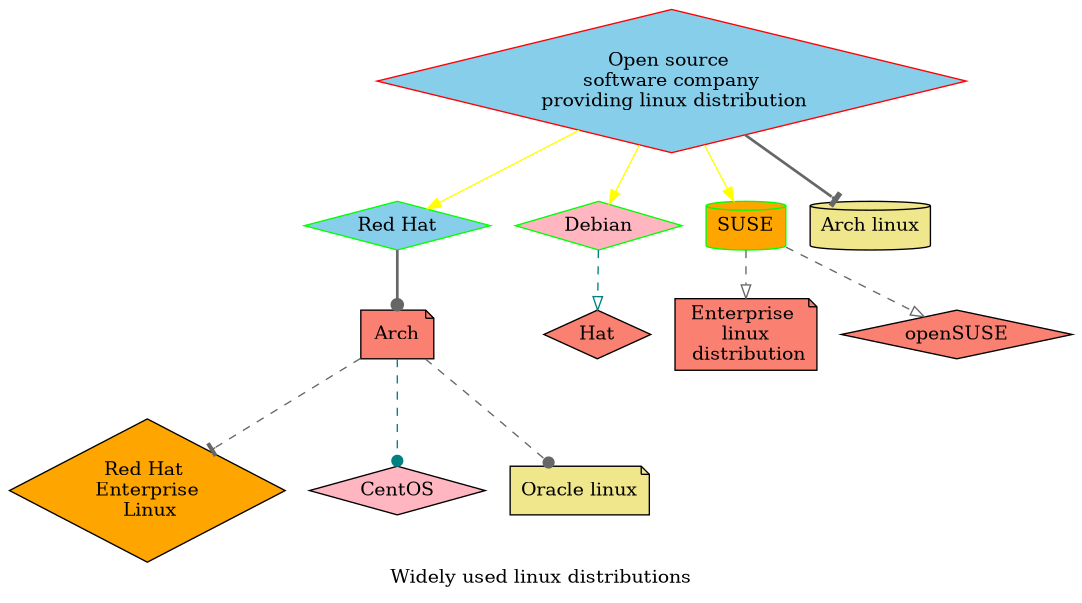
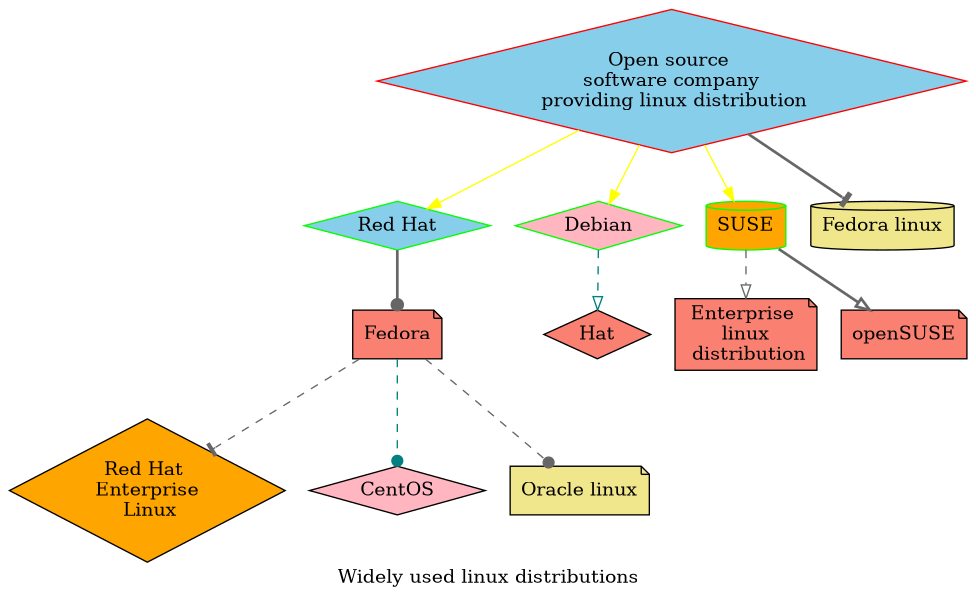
node "Arch linux": label "Arch linux" -> "Fedora linux"
edge "SUSE" -> "openSUSE": style dashed -> bold
node "Arch": label "Arch" -> "Fedora"
node "openSUSE": shape diamond -> note
